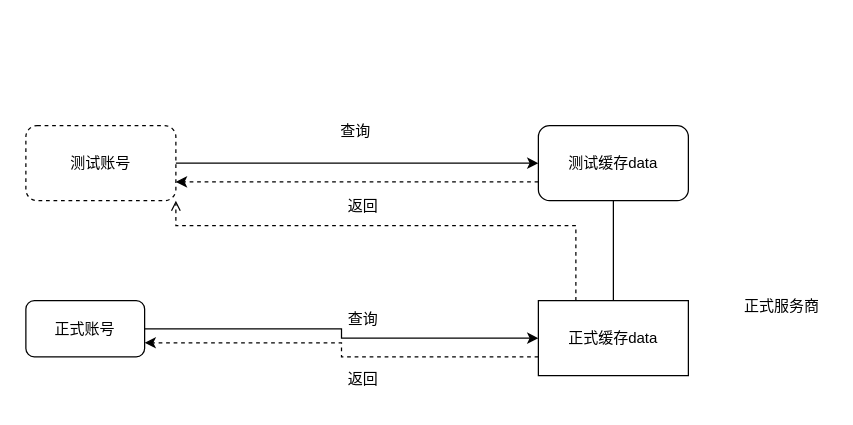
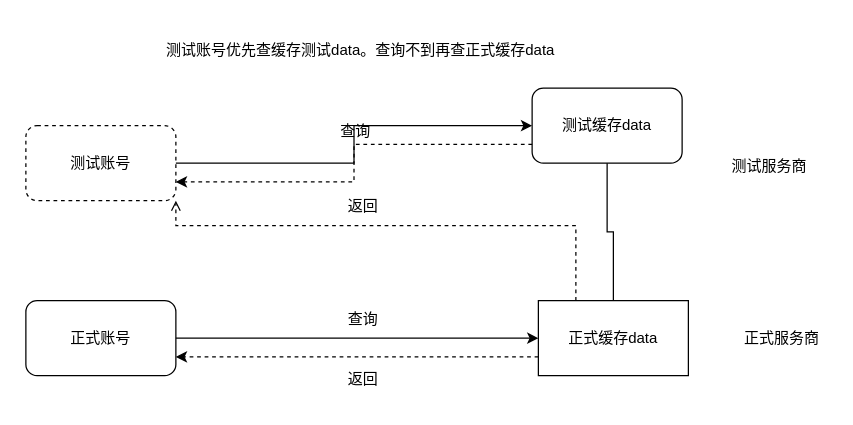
node "测试账号优先查缓存测试data。查询不到再查正式缓存data": added
node "测试缓存data": moved (613, 163) -> (607, 126)
node "测试服务商": added
node "正式服务商": moved (782, 307) -> (782, 338)
node "正式账号": size 119x56 -> 150x75
